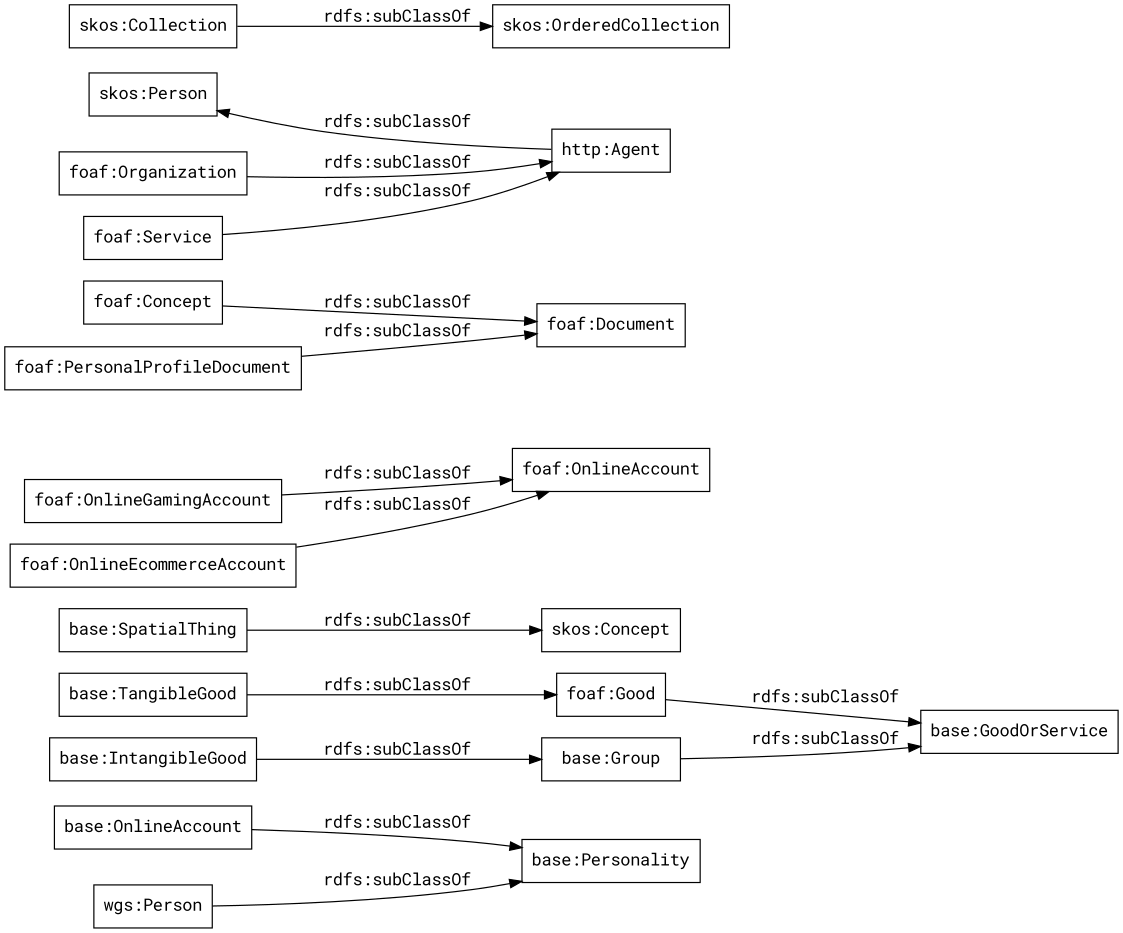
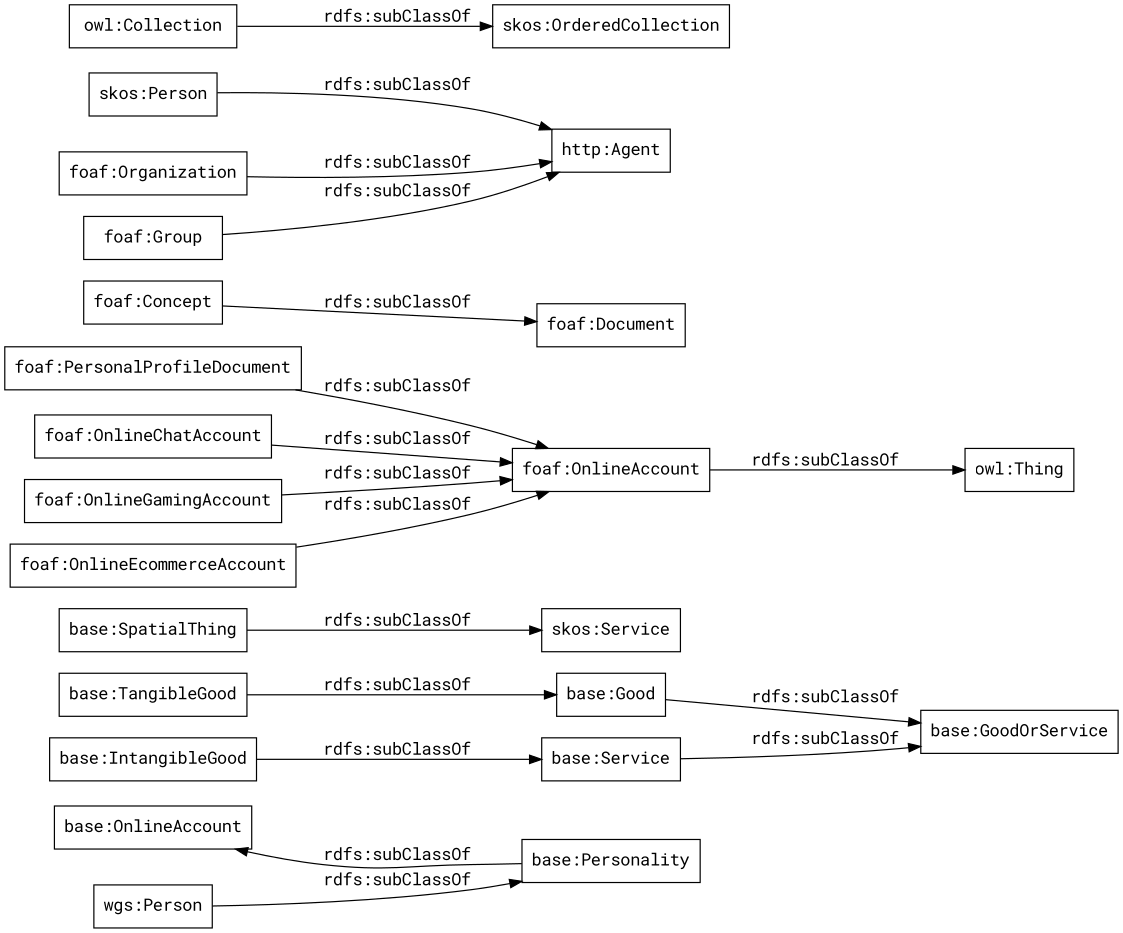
node "skos:Collection": label "skos:Collection" -> "owl:Collection"
edge "http:Agent" -> "skos:Person": reversed
node "foaf:Service": label "foaf:Service" -> "foaf:Group"
edge "foaf:PersonalProfileDocument" -> "foaf:Document": now "foaf:PersonalProfileDocument" -> "foaf:OnlineAccount"
node "foaf:OnlineChatAccount": added
node "owl:Thing": added
node "skos:Concept": label "skos:Concept" -> "skos:Service"
node "foaf:Good": label "foaf:Good" -> "base:Good"
node "base:Group": label "base:Group" -> "base:Service"
edge "base:OnlineAccount" -> "base:Personality": reversed
